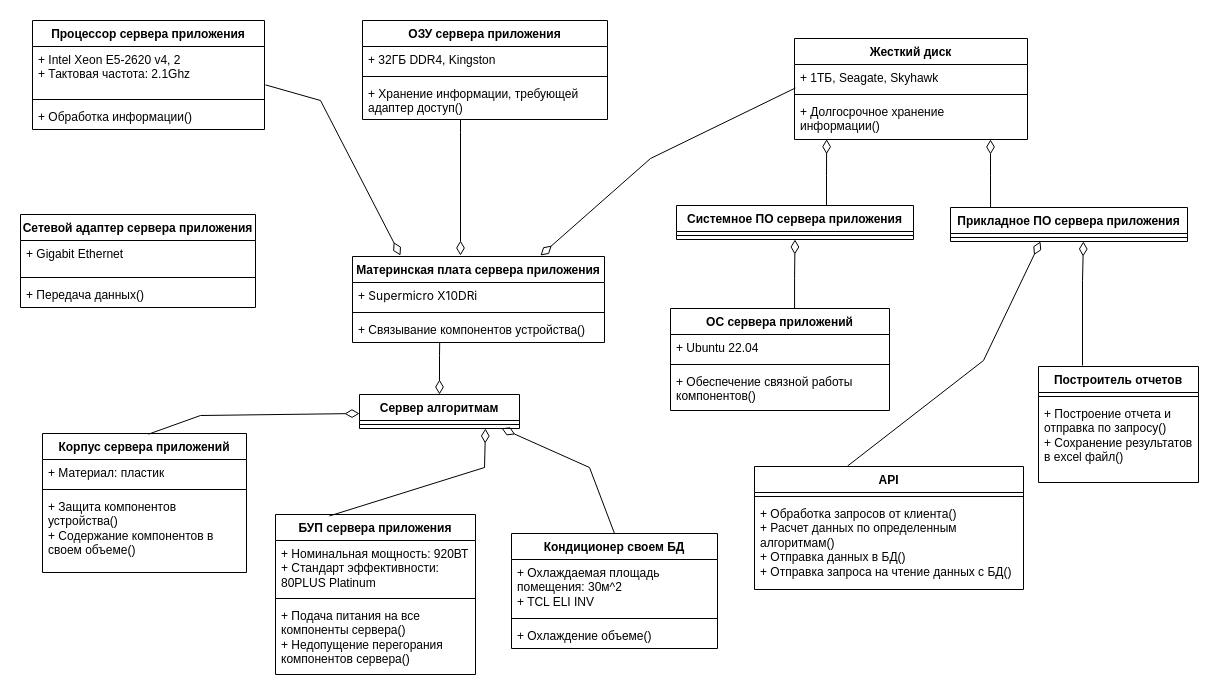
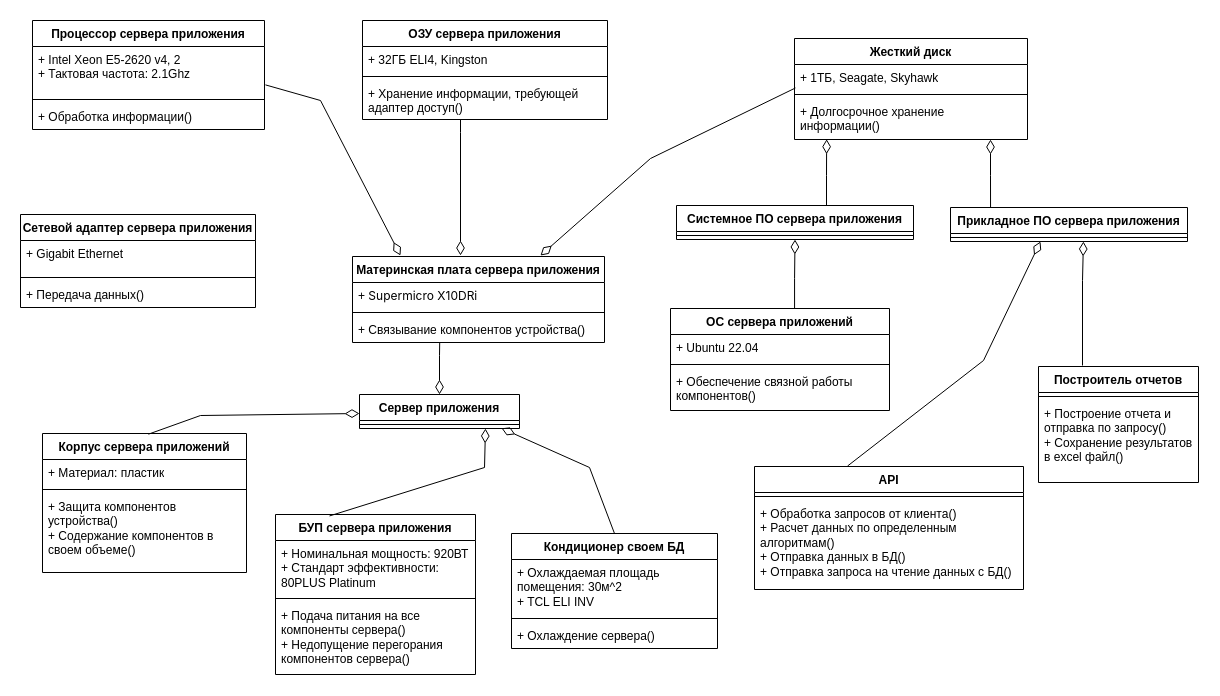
node "+ 32ГБ DDR4, Kingston": label "+ 32ГБ DDR4, Kingston" -> "+ 32ГБ ELI4, Kingston"
node "Сервер алгоритмам": label "Сервер алгоритмам" -> "Сервер приложения"
node "+ Охлаждение объеме()": label "+ Охлаждение объеме()" -> "+ Охлаждение сервера()"
